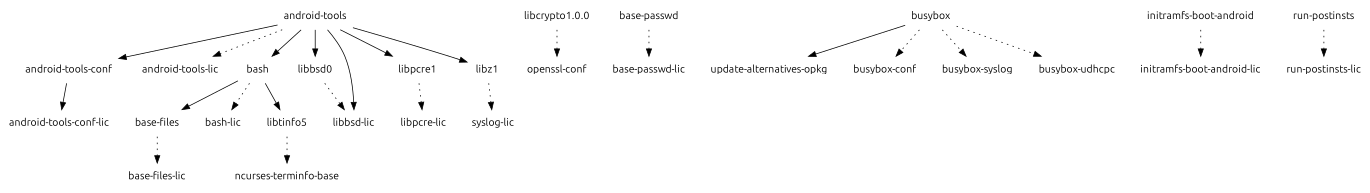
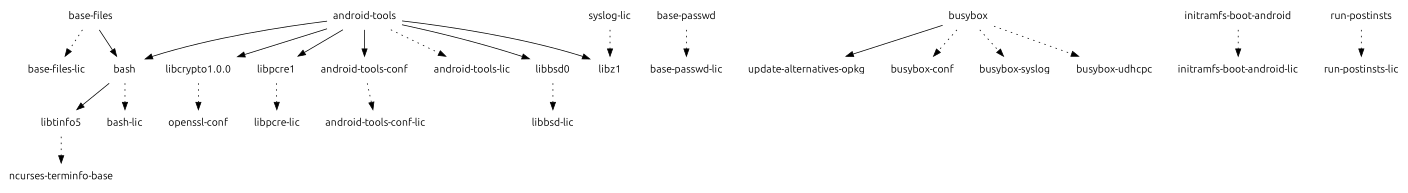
edge "android-tools" -> "libbsd-lic": now "android-tools" -> "libcrypto1.0.0"
edge "android-tools-conf" -> "android-tools-conf-lic": style solid -> dotted
edge "libz1" -> "syslog-lic": reversed
edge "bash" -> "base-files": reversed
